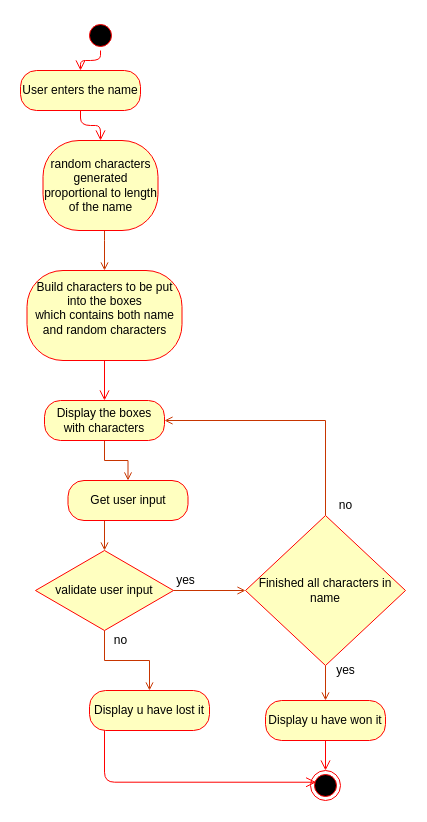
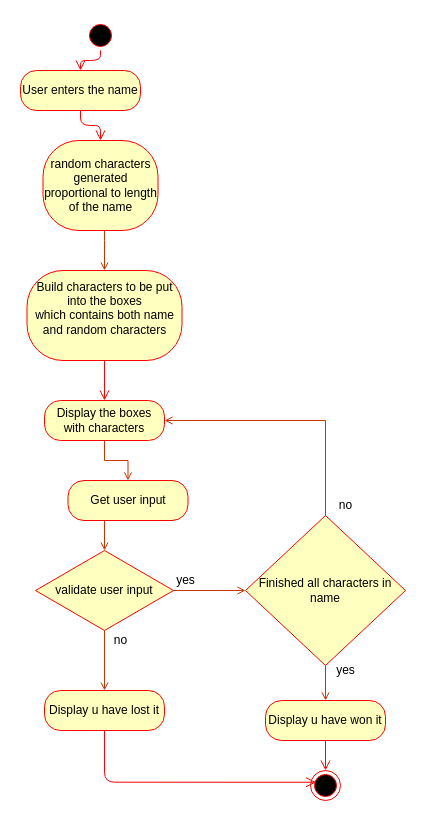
node "Display u have lost it": moved (150, 711) -> (105, 711)
